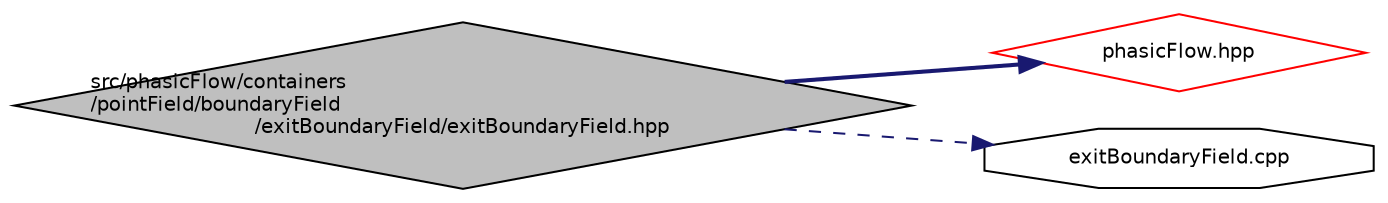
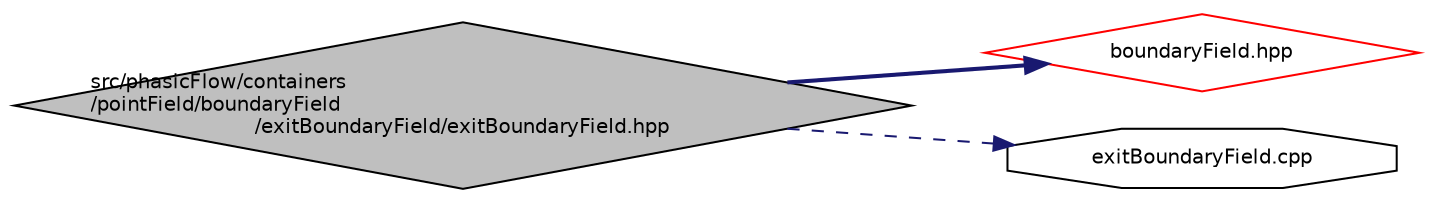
node "phasicFlow.hpp": label "phasicFlow.hpp" -> "boundaryField.hpp"
